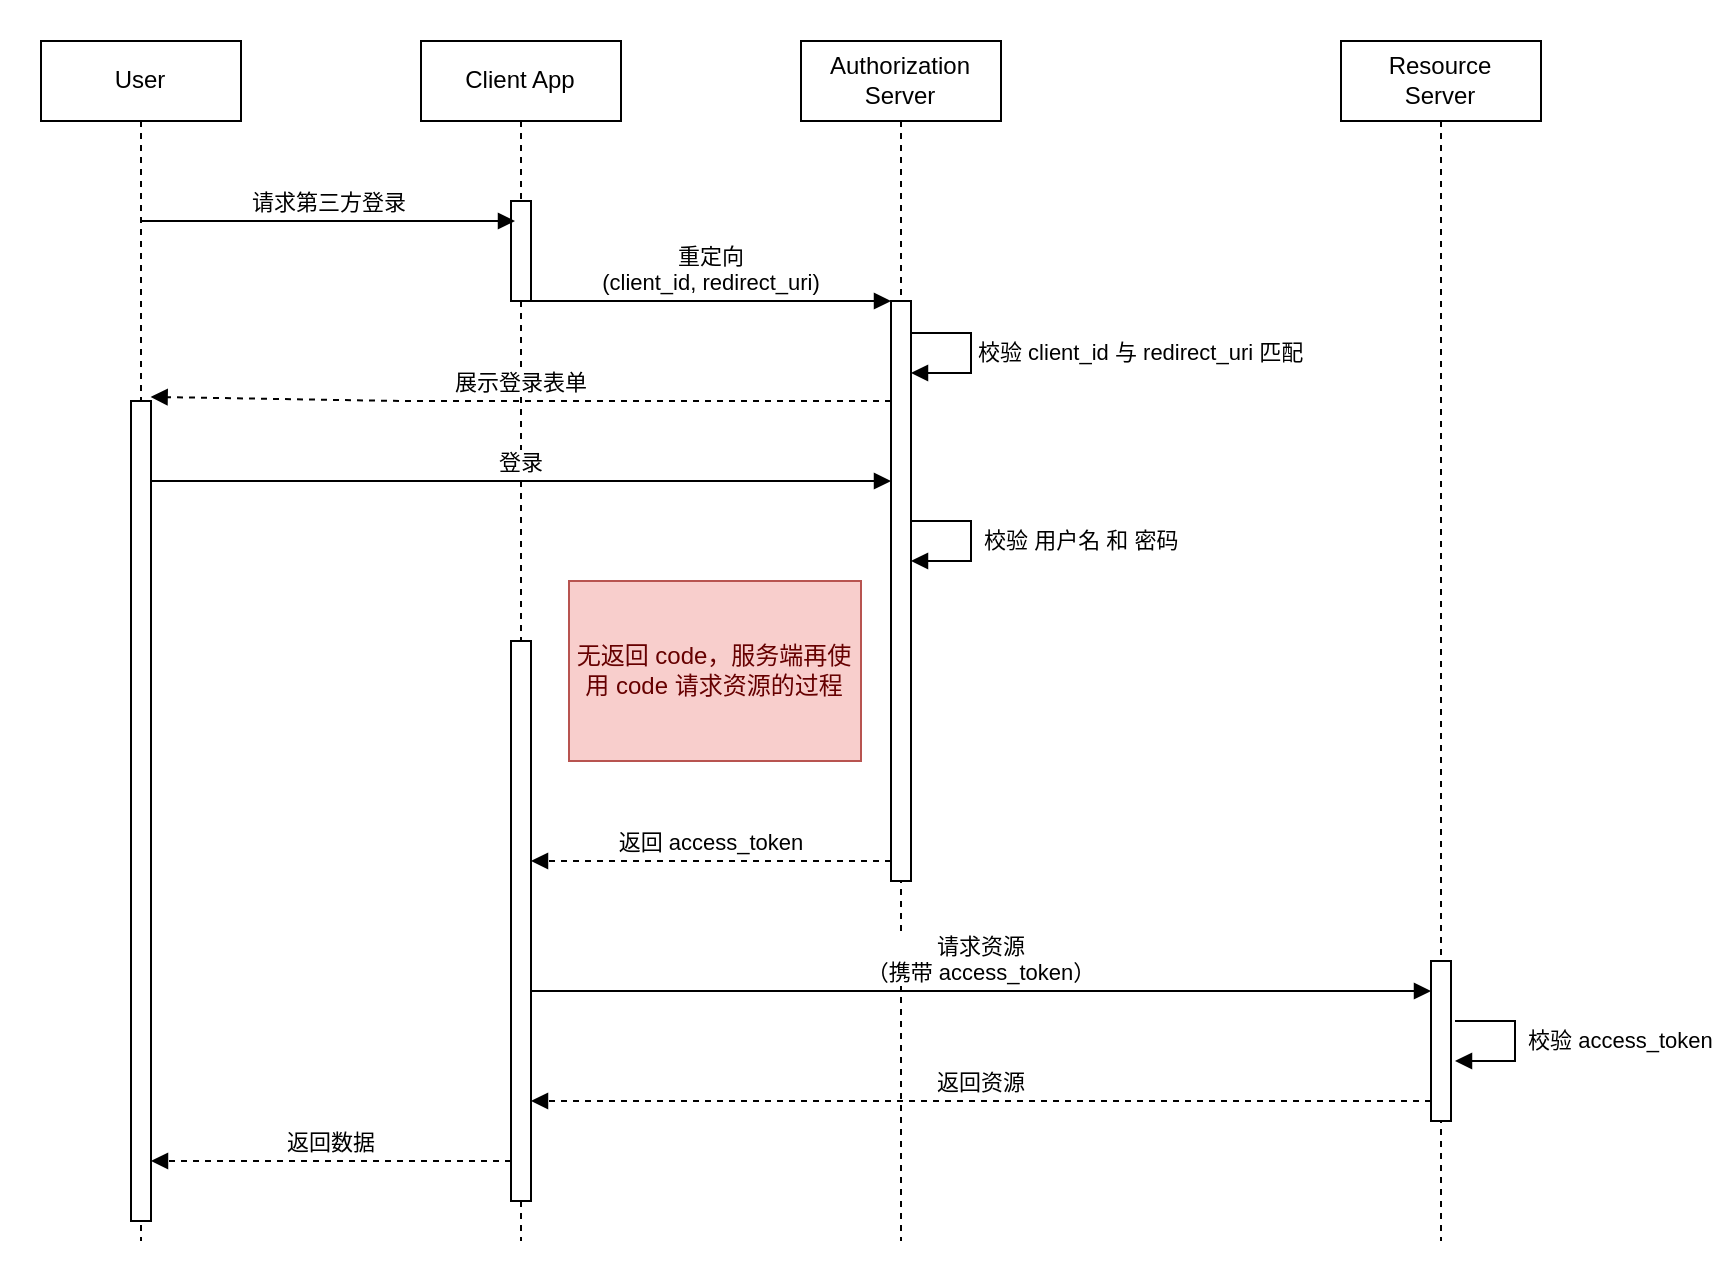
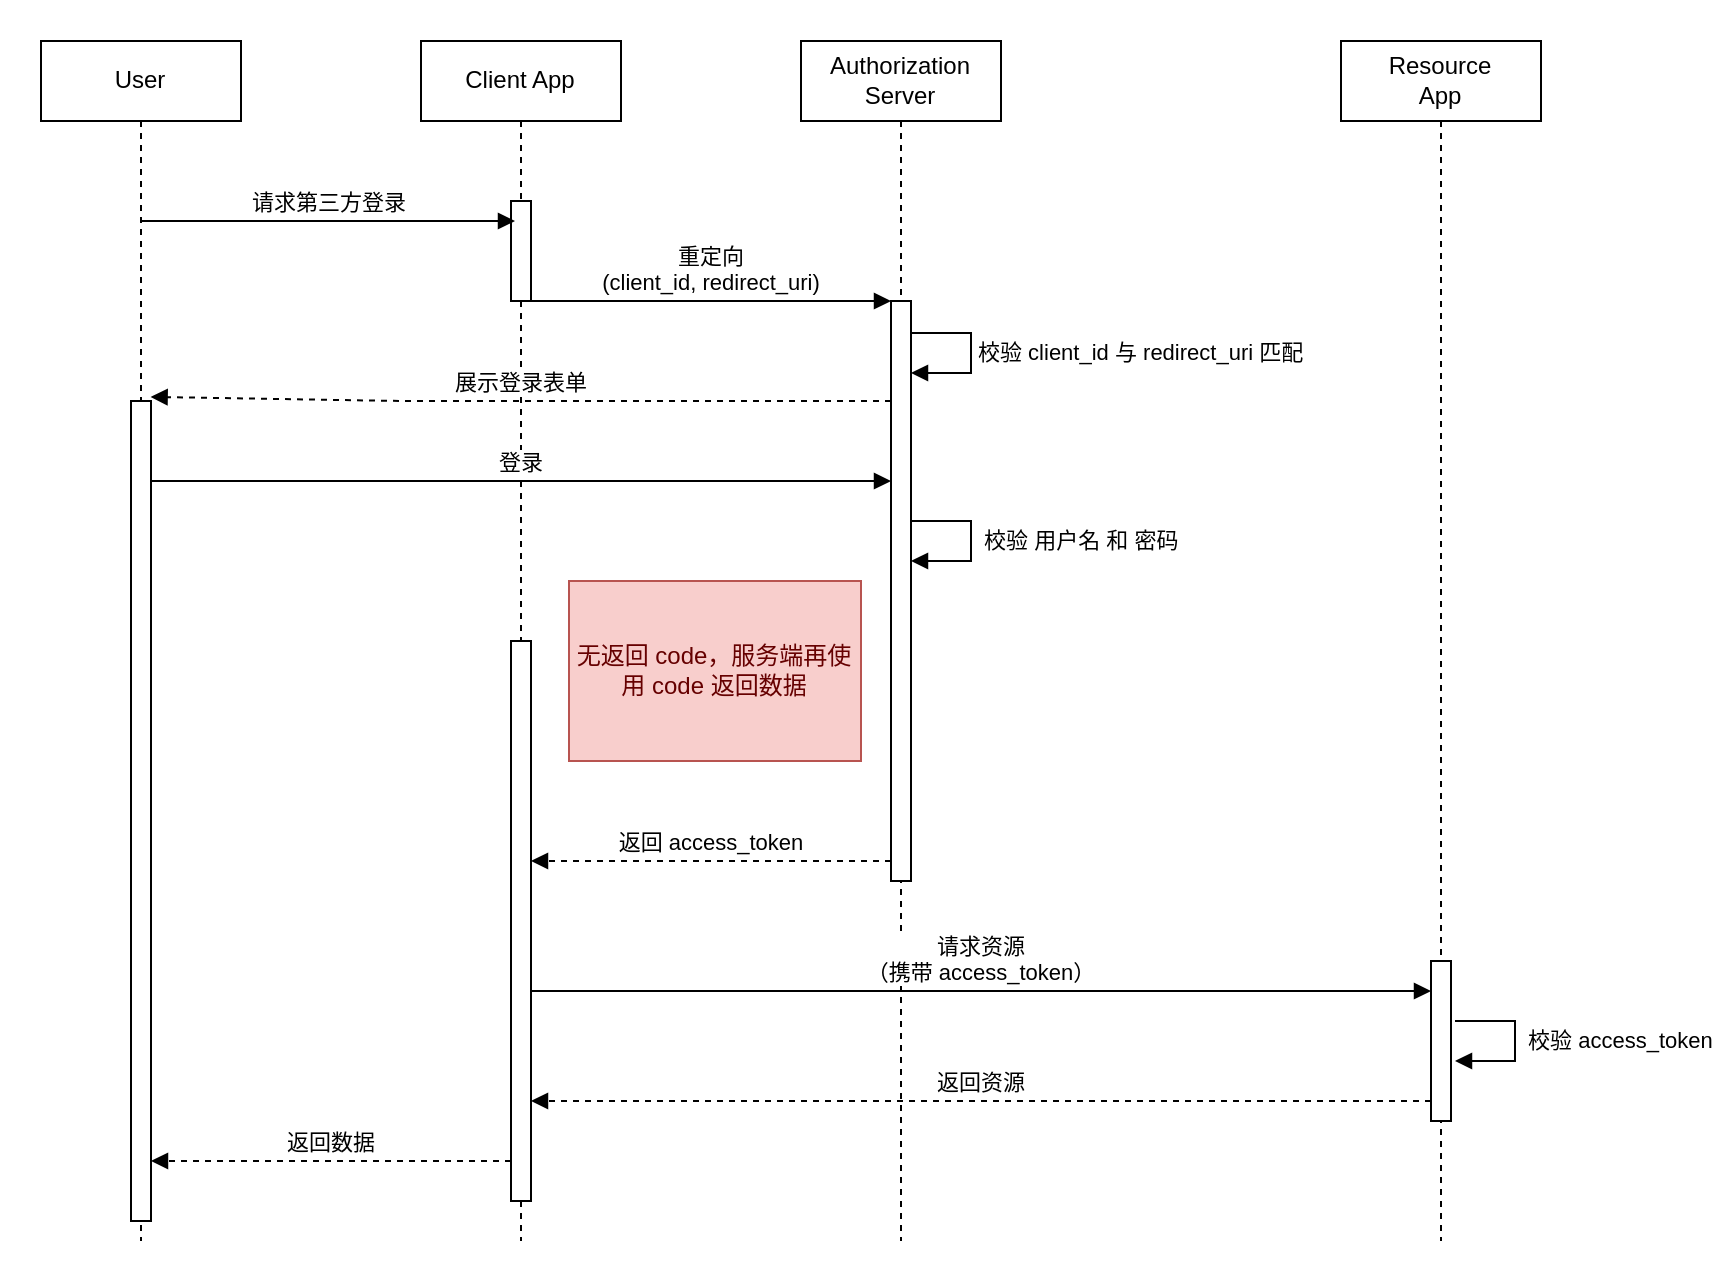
node "Resource Server": label "Resource Server" -> "Resource App"
node "无返回 code，服务端再使用 code 请求资源的过程": label "无返回 code，服务端再使用 code 请求资源的过程" -> "无返回 code，服务端再使用 code 返回数据"
